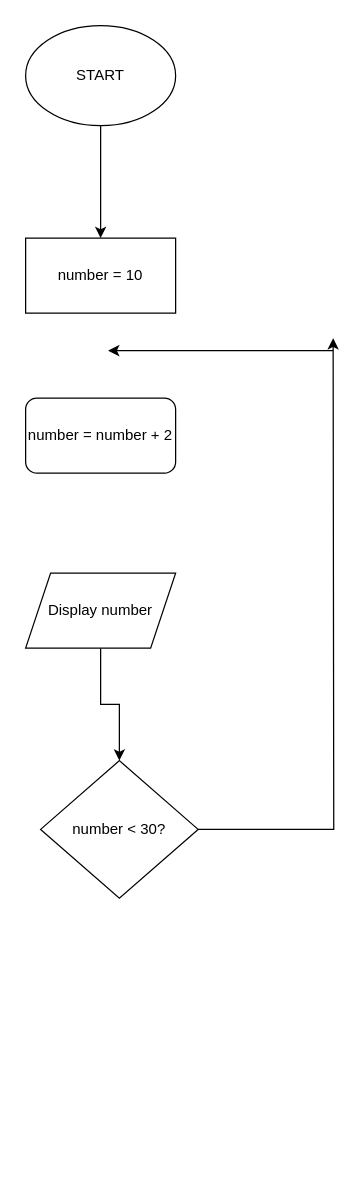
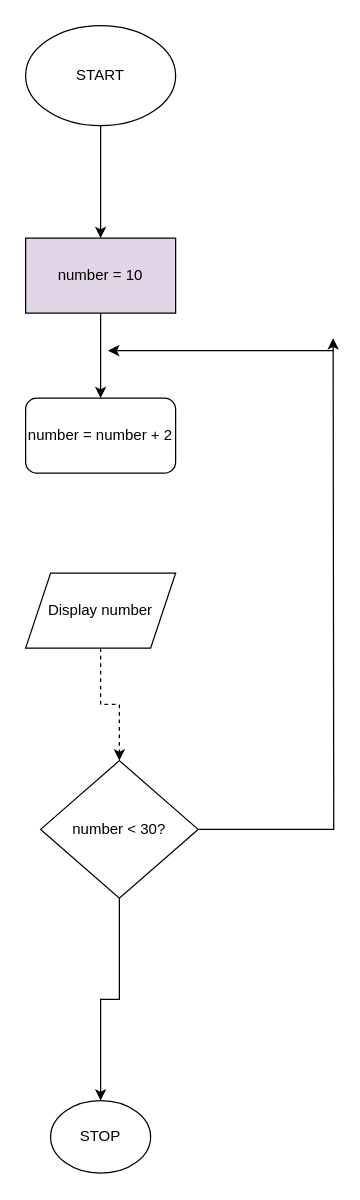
node "number = 10": fillcolor #ffffff -> #e1d5e7
edge "number = 10" -> "number = number + 2": added
edge "Display number" -> "number < 30?": style solid -> dashed
edge "number < 30?" -> "STOP": added
node "STOP": added
